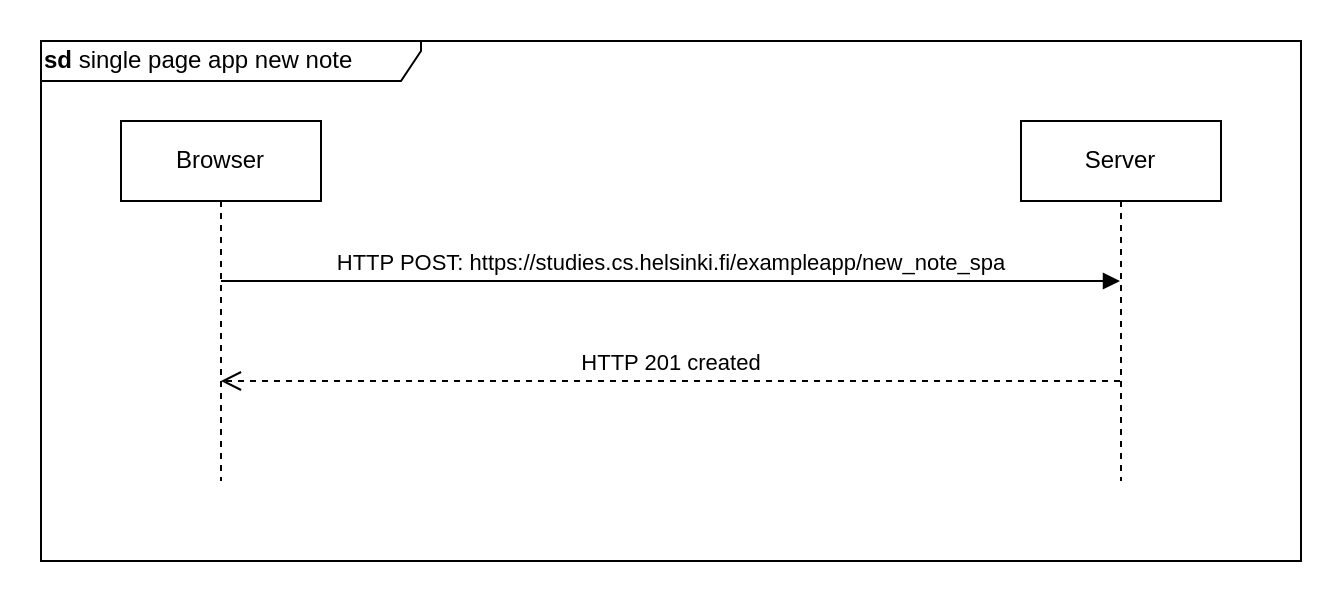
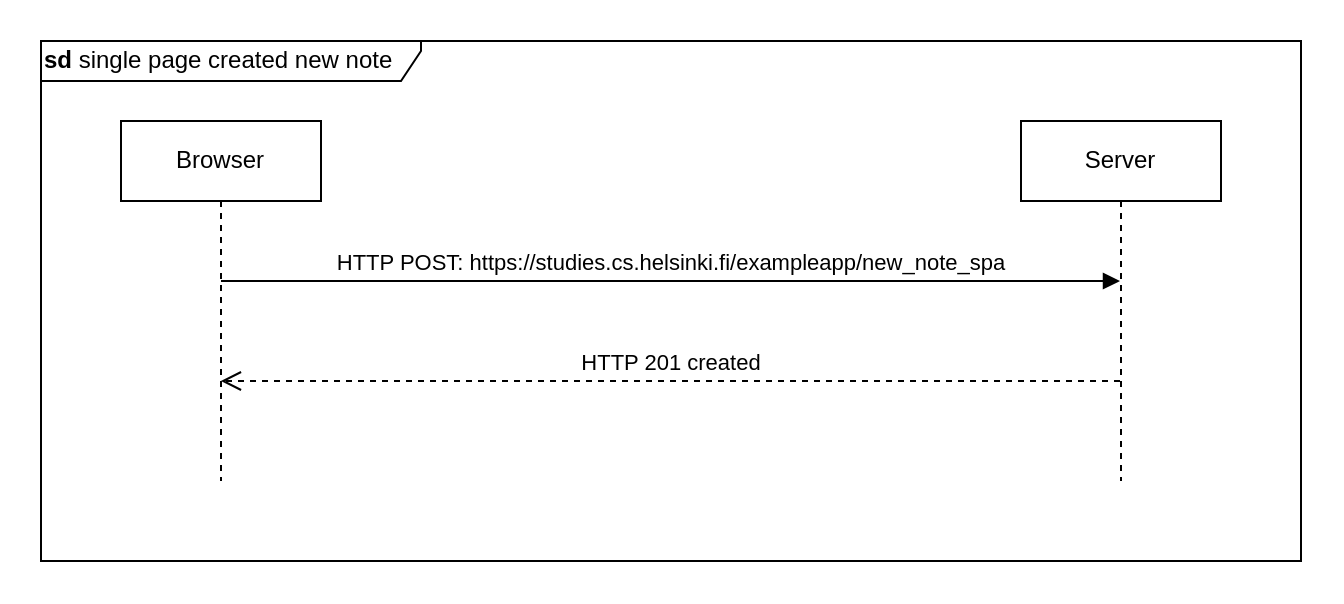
node "sd single page app new note": label "sd single page app new note" -> "sd single page created new note"
